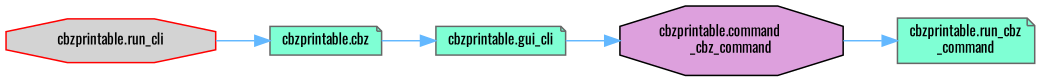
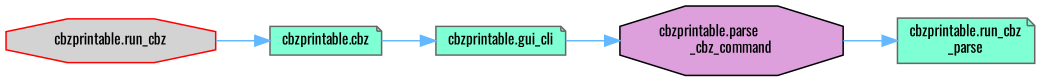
node "cbzprintable.run_cli": label "cbzprintable.run_cli" -> "cbzprintable.run_cbz"
node "cbzprintable.command _cbz_command": label "cbzprintable.command _cbz_command" -> "cbzprintable.parse _cbz_command"
node "cbzprintable.run_cbz _command": label "cbzprintable.run_cbz _command" -> "cbzprintable.run_cbz _parse"
